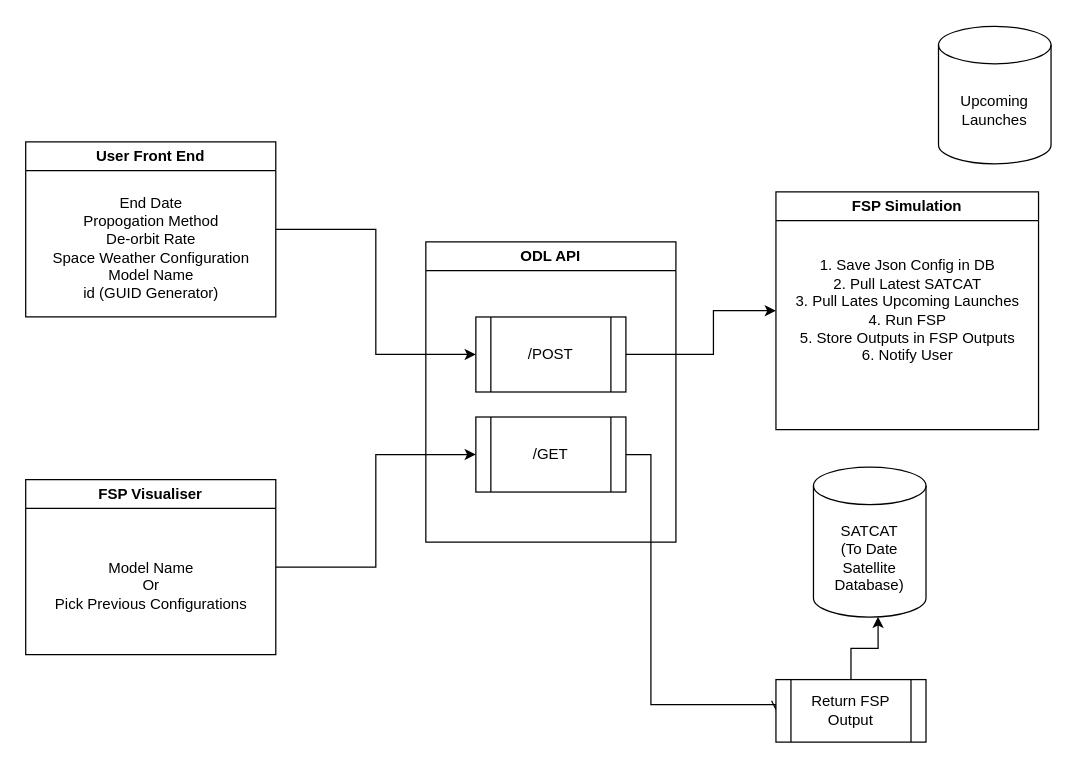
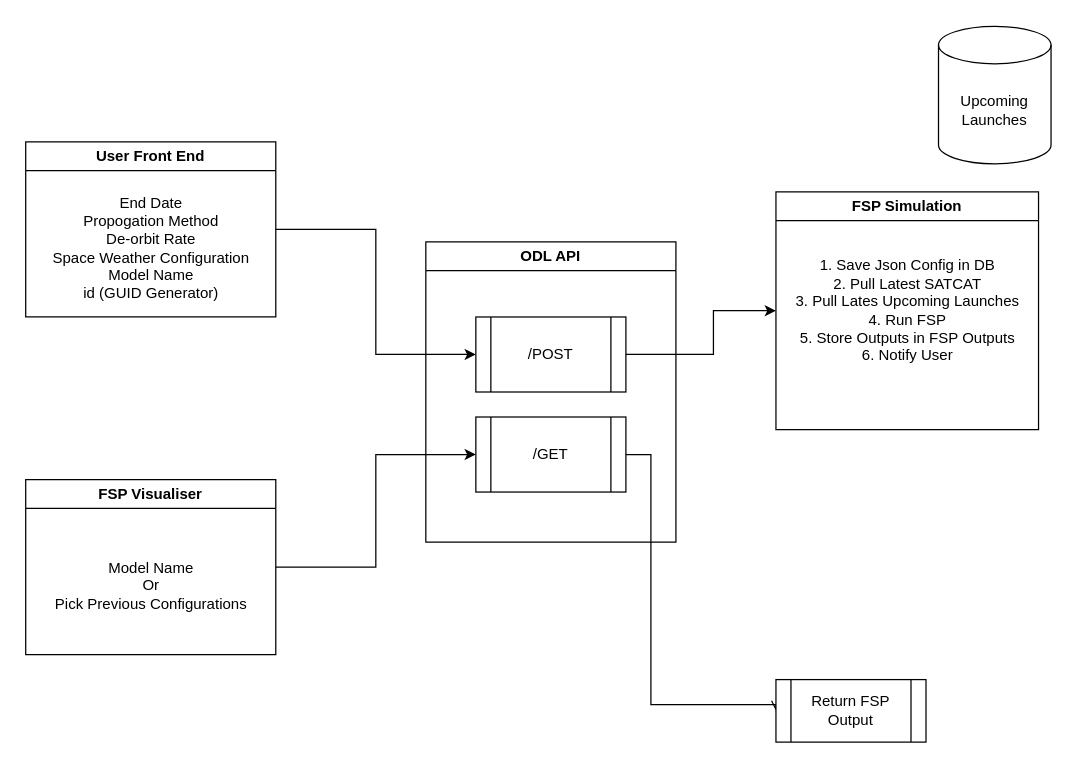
node "SATCAT (To Date Satellite Database)": removed
edge "Return FSP Output" -> "SATCAT (To Date Satellite Database)": removed
